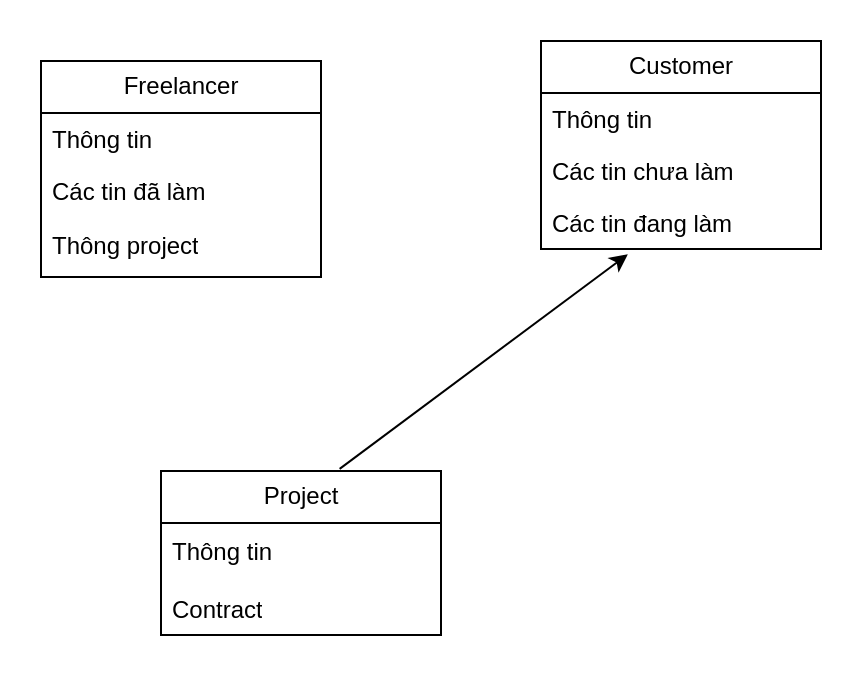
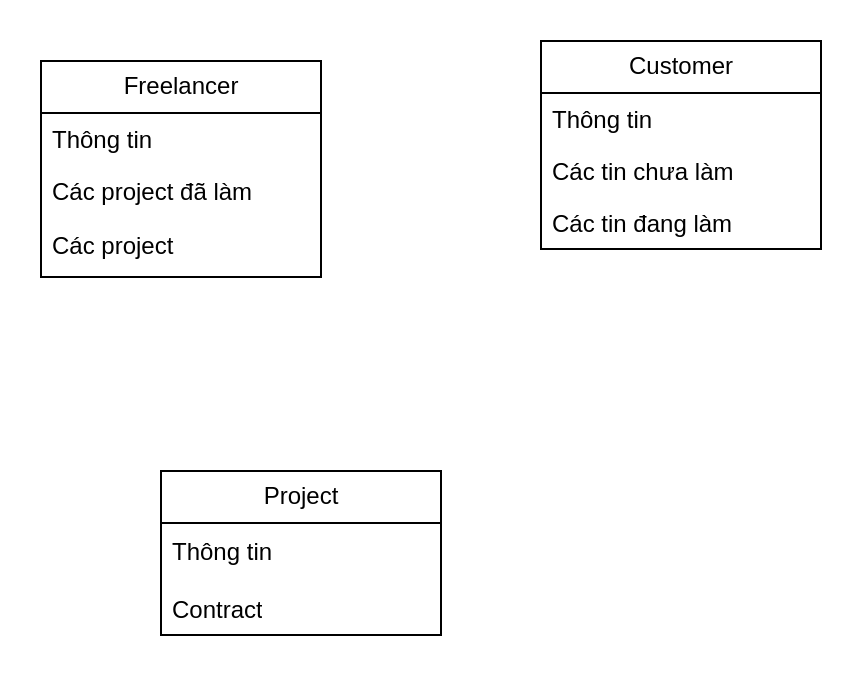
node "Các tin đã làm": label "Các tin đã làm" -> "Các project đã làm"
node "Thông project": label "Thông project" -> "Các project"
edge "Project" -> "Các tin đang làm": removed
